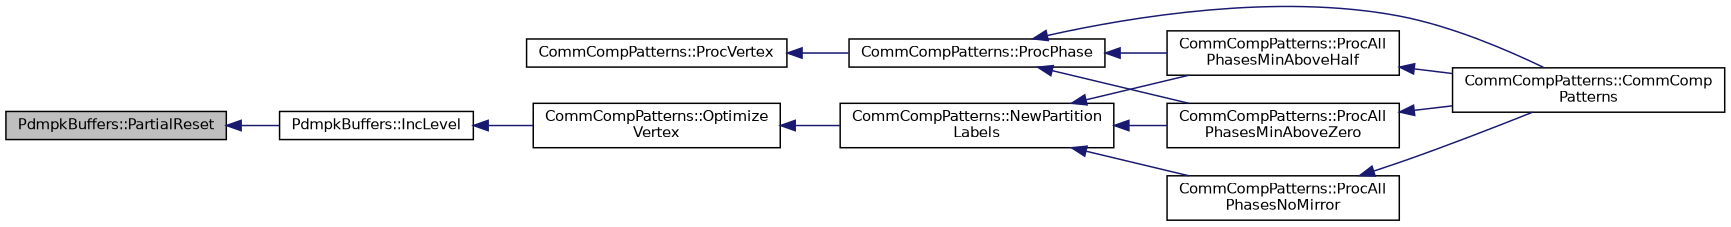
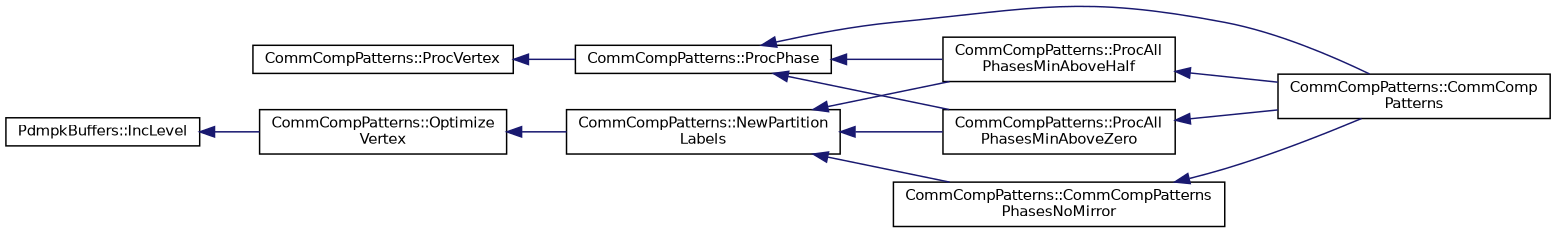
node "PdmpkBuffers::PartialReset": removed
node "CommCompPatterns::ProcAll PhasesNoMirror": label "CommCompPatterns::ProcAll PhasesNoMirror" -> "CommCompPatterns::CommCompPatterns PhasesNoMirror"
